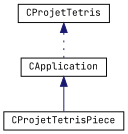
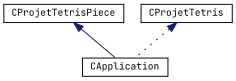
edge "CProjetTetrisPiece" -> "CApplication": reversed
